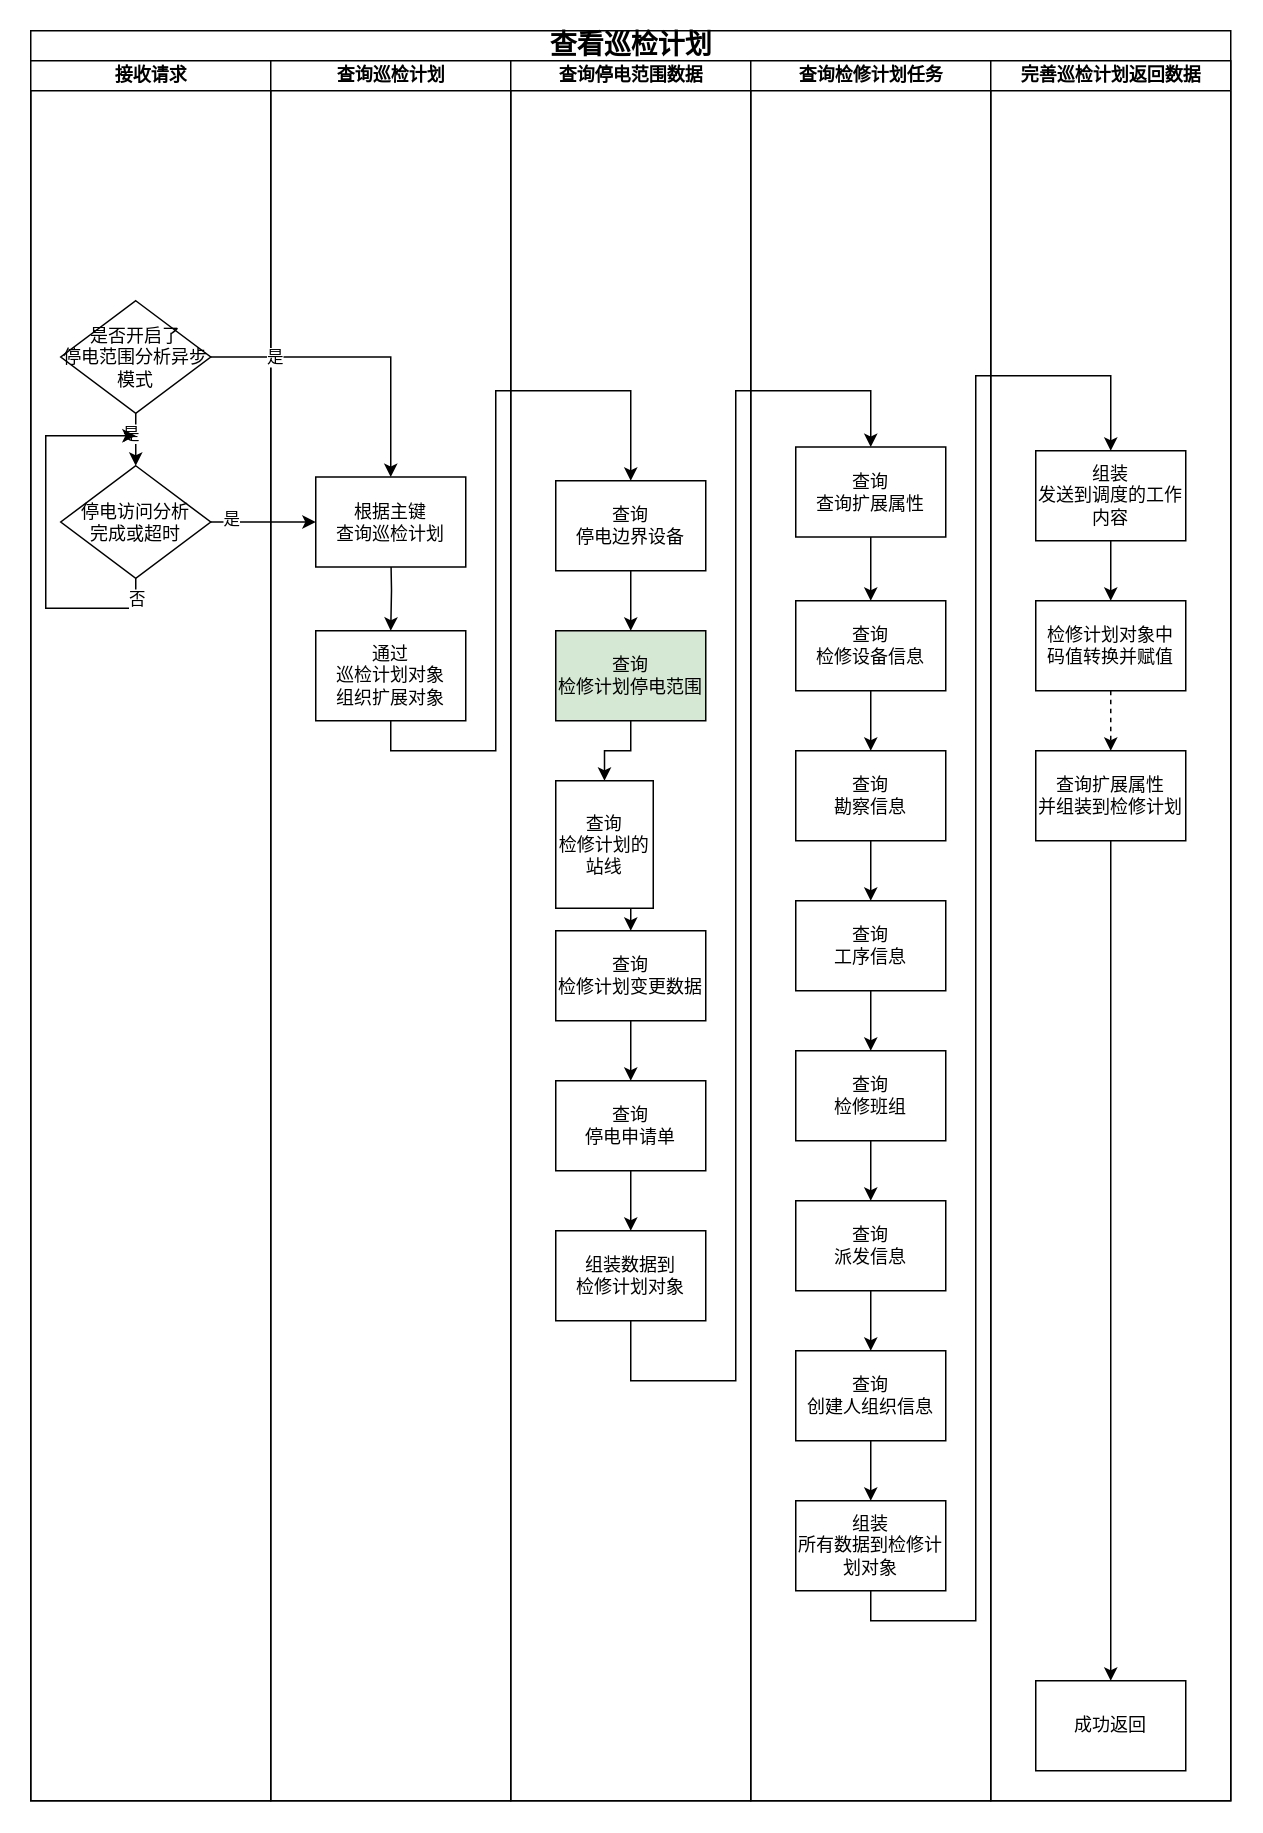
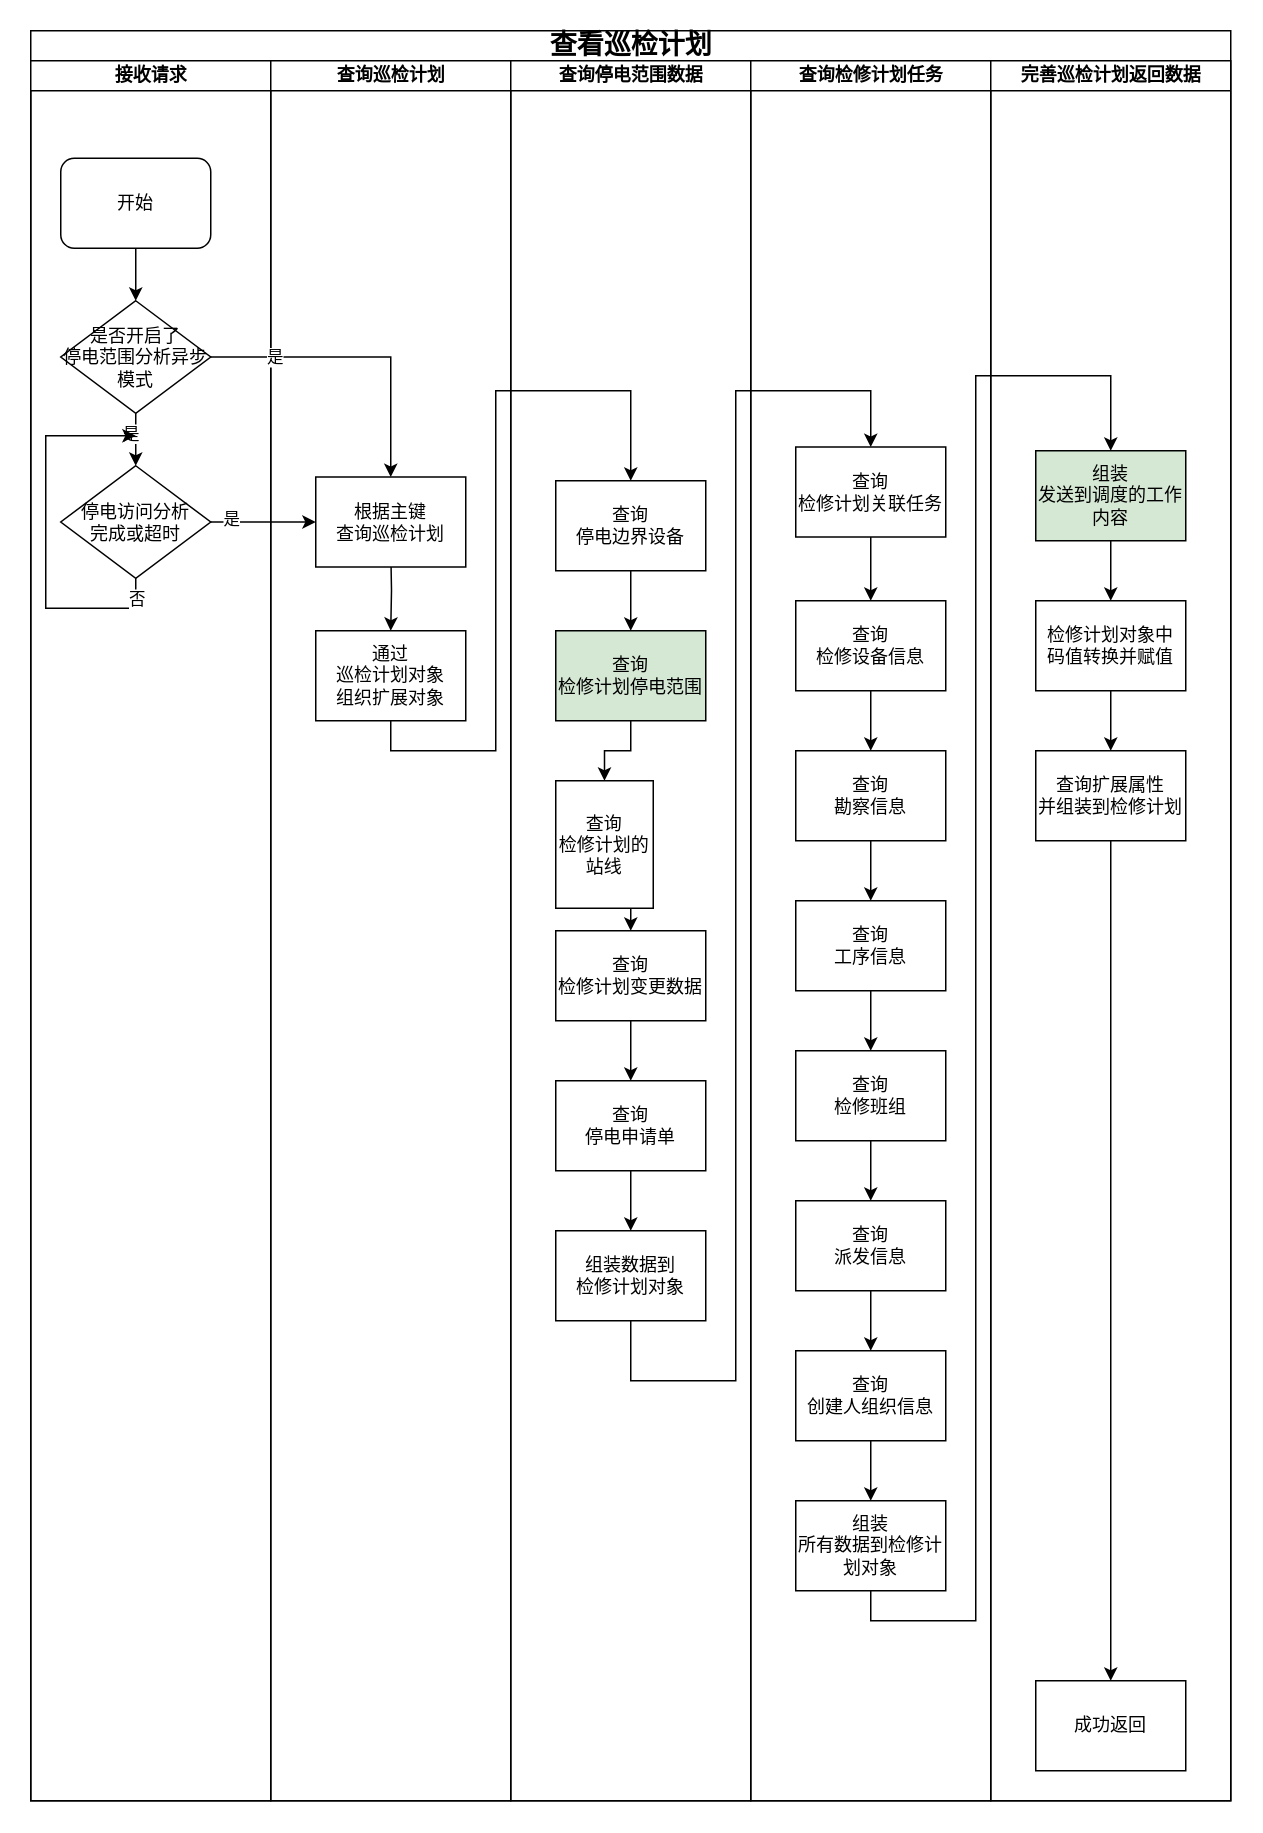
node "开始": added
edge "开始" -> "是否开启了 停电范围分析异步模式": added
node "查询 查询扩展属性": label "查询 查询扩展属性" -> "查询 检修计划关联任务"
node "组装 发送到调度的工作内容": fillcolor #ffffff -> #d5e8d4
edge "检修计划对象中 码值转换并赋值" -> "查询扩展属性 并组装到检修计划": style dashed -> solid
